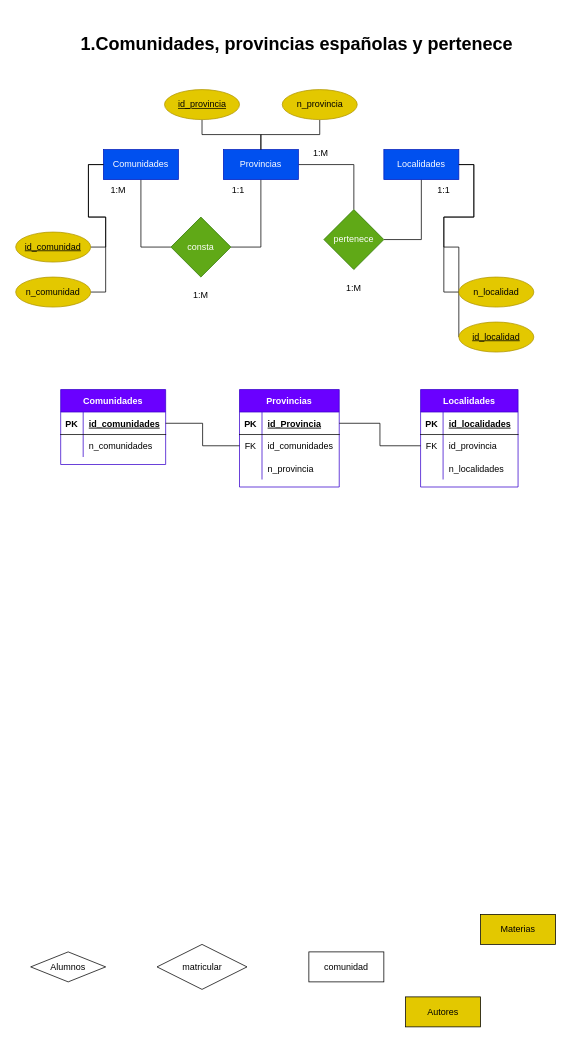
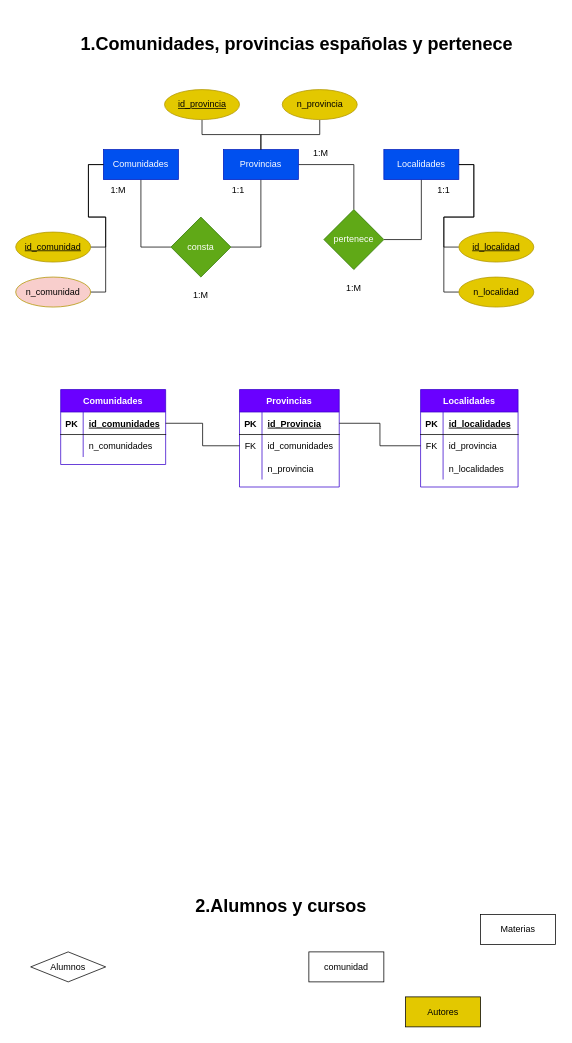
node "n_comunidad": fillcolor #e3c800 -> #f8cecc
node "id_localidad": moved (496, 337) -> (496, 247)
node "2.Alumnos y cursos": added
node "Materias": fillcolor #e3c800 -> #ffffff
node "matricular": removed
